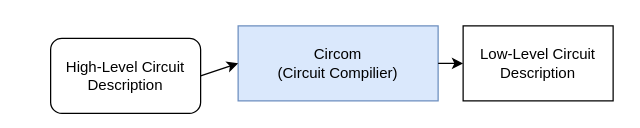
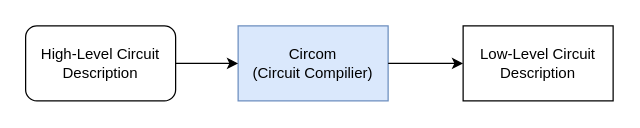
node "Circom (Circuit Compilier)": size 200x75 -> 150x75
node "High-Level Circuit Description": moved (126, 76) -> (101, 63)
